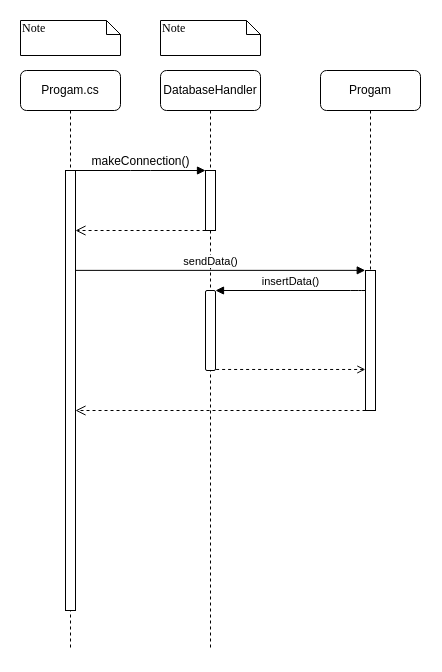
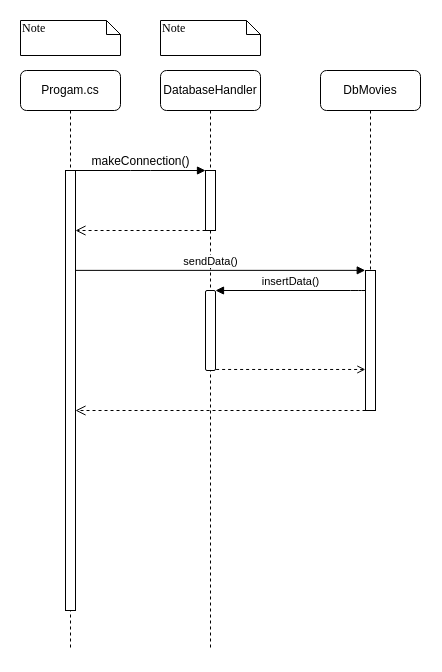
node "Progam": label "Progam" -> "DbMovies"
